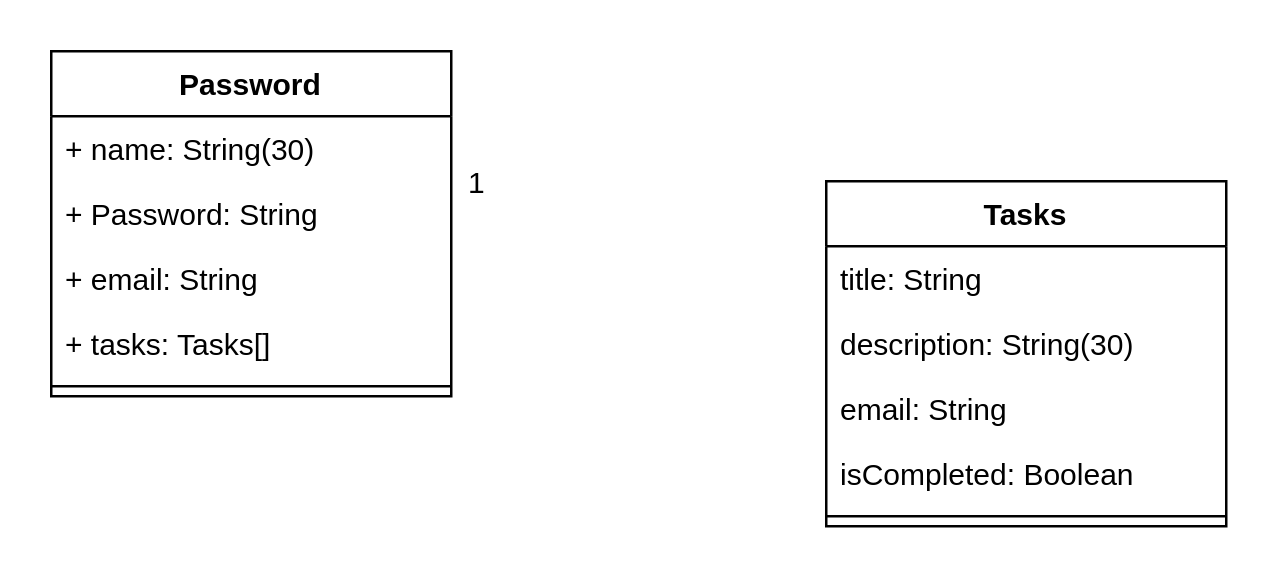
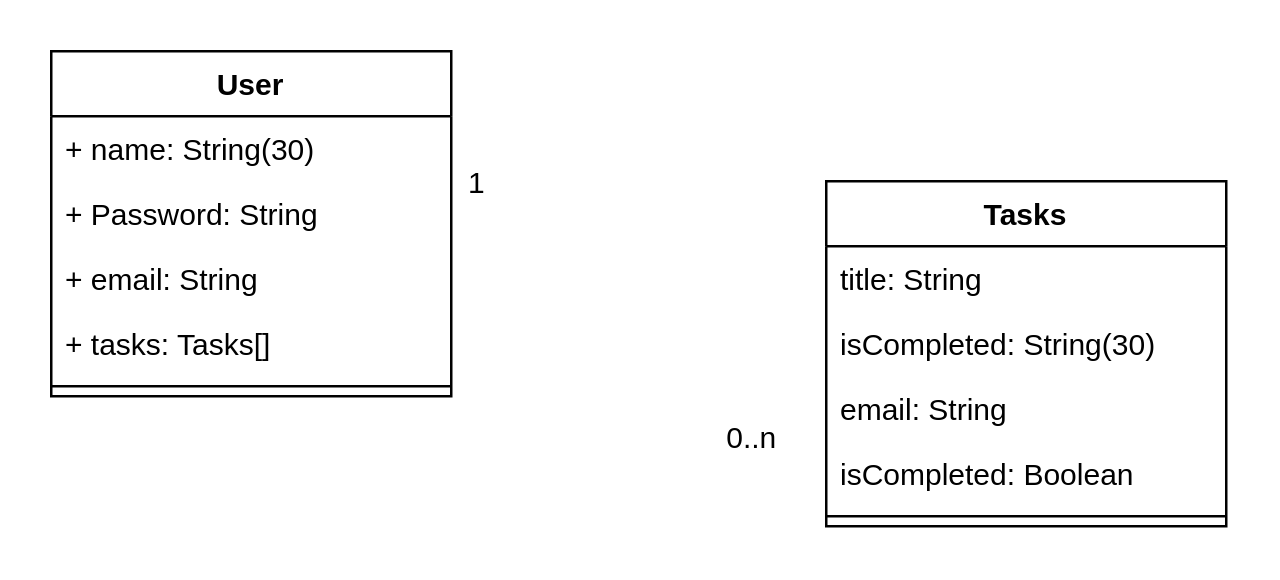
node "Password": label "Password" -> "User"
node "description: String(30)": label "description: String(30)" -> "isCompleted: String(30)"
node "0..n": added
